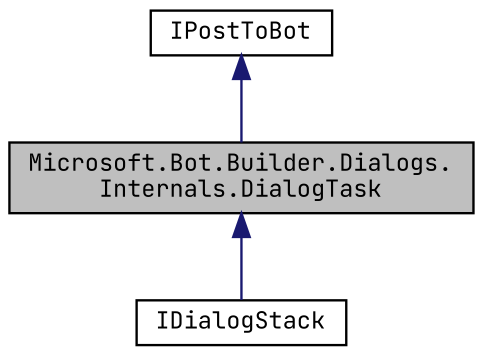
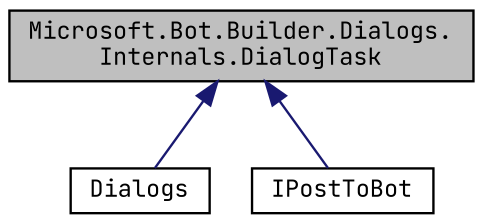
edge "Microsoft.Bot.Builder.Dialogs. Internals.DialogTask" -> "IPostToBot": reversed
node "IDialogStack": label "IDialogStack" -> "Dialogs"
